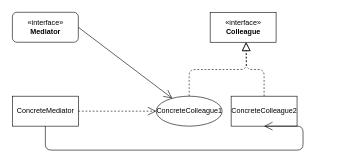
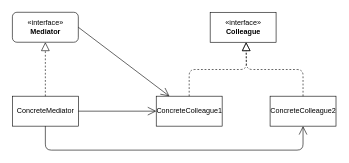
edge "ConcreteMediator" -> "«interface» Mediator": added
edge "ConcreteMediator" -> "ConcreteColleague1": style dashed -> solid
node "ConcreteColleague1": shape ellipse -> rectangle
node "ConcreteColleague2": moved (264, 111) -> (303, 111)
